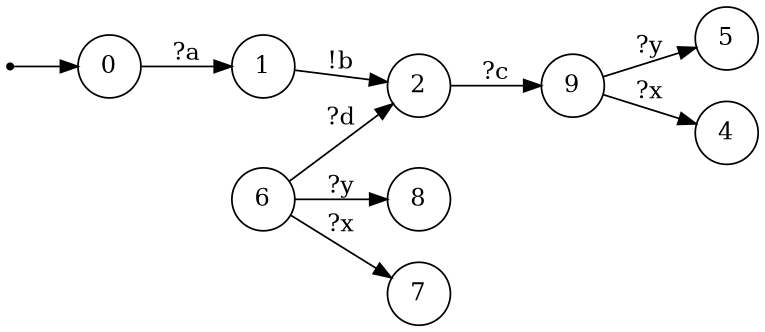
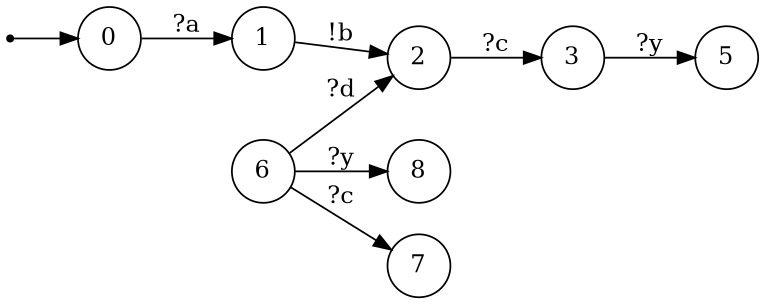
node "9": label "9" -> "3"
node "4": removed
edge "6" -> "7": label "?x" -> "?c"
